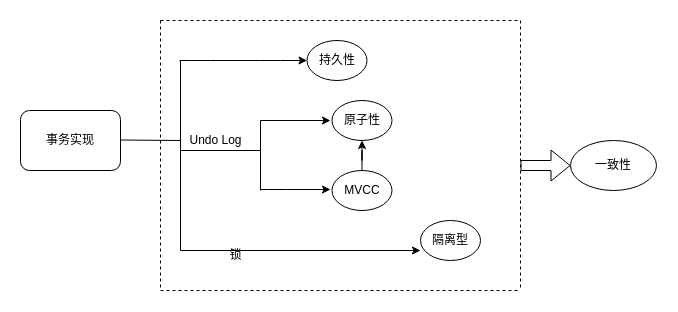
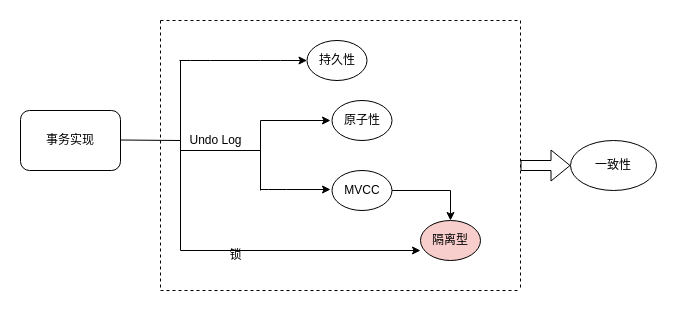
edge "MVCC" -> "原子性": now "MVCC" -> "隔离型"
node "隔离型": fillcolor #ffffff -> #f8cecc
